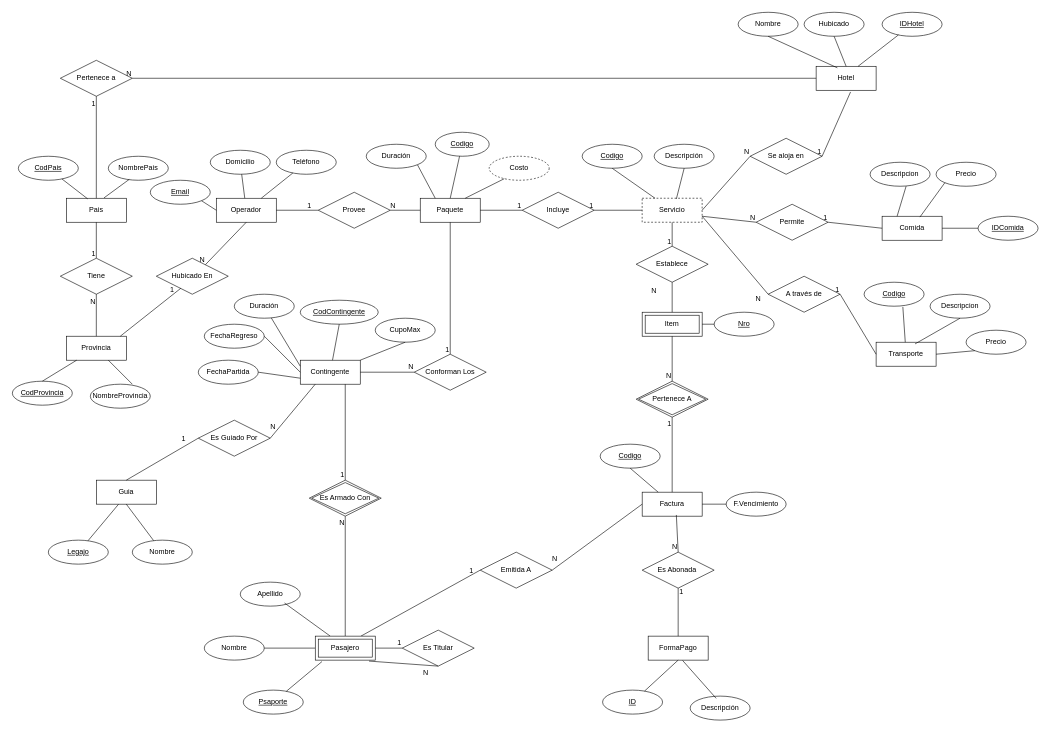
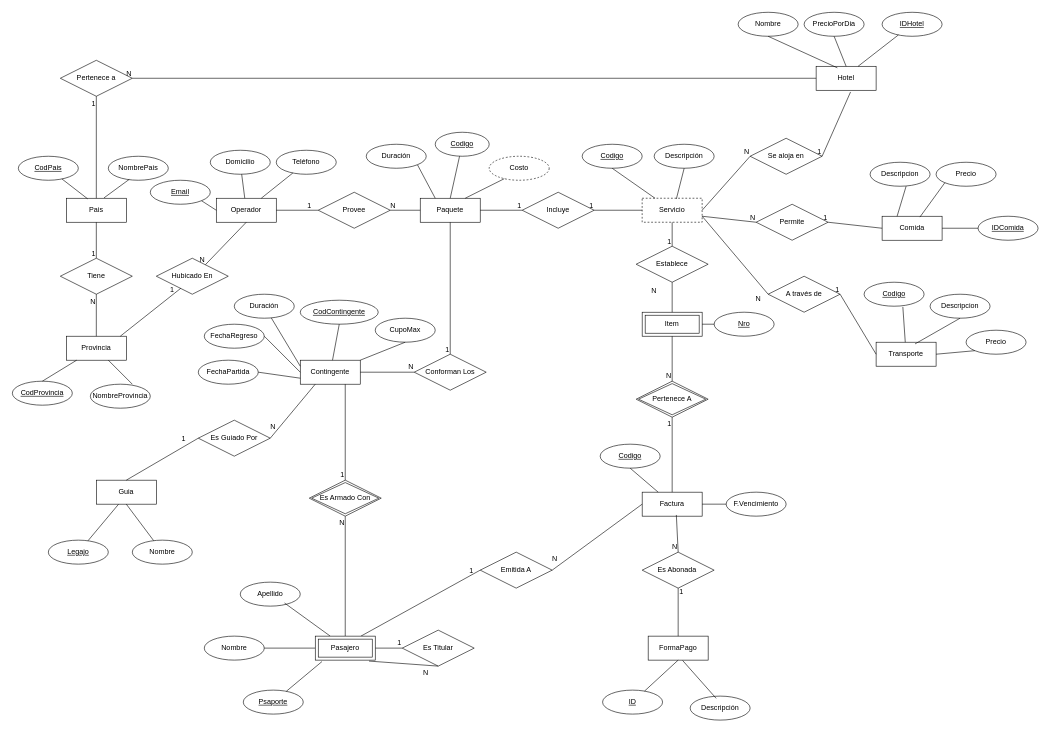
node "Hubicado": label "Hubicado" -> "PrecioPorDia"
